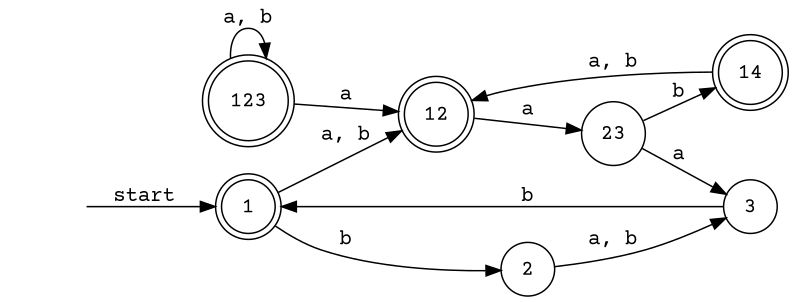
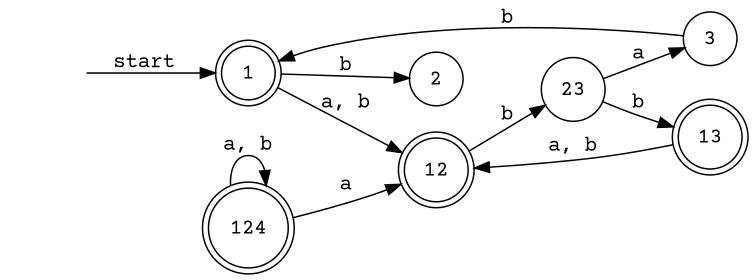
node "14": label "14" -> "13"
node "123": label "123" -> "124"
edge "12" -> "23": label "a" -> "b"
edge "2" -> "3": removed, label "a, b"
